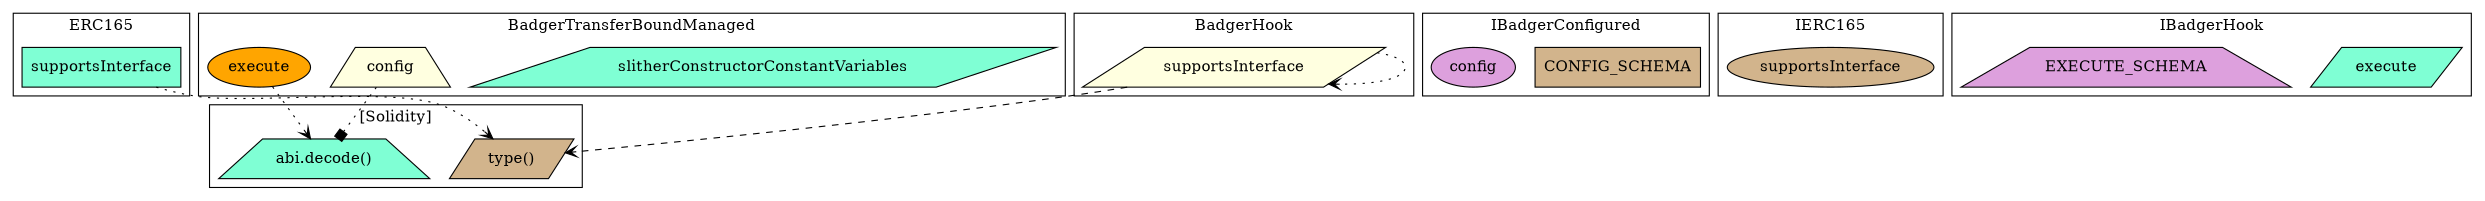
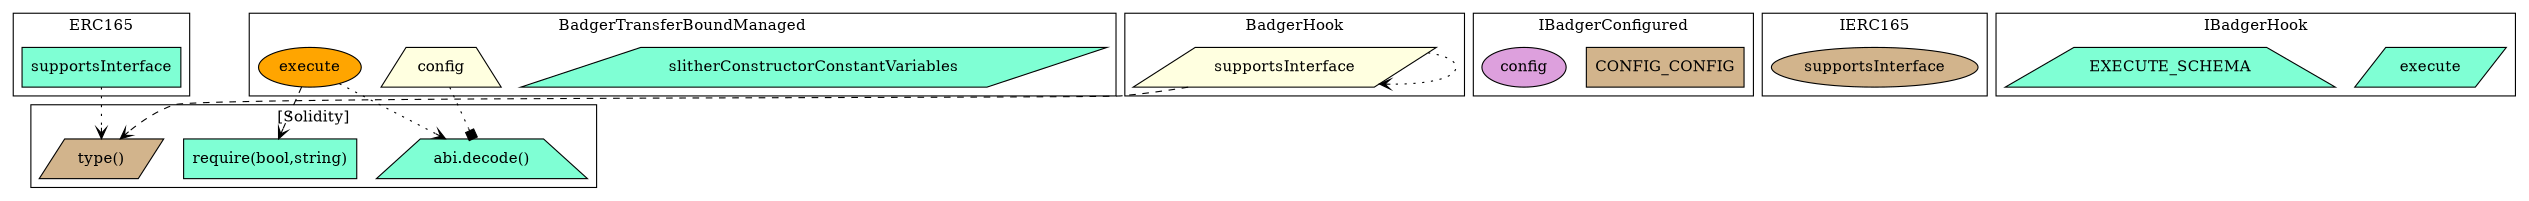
node "CONFIG_SCHEMA": label "CONFIG_SCHEMA" -> "CONFIG_CONFIG"
node "EXECUTE_SCHEMA": fillcolor plum -> aquamarine
node "require(bool,string)": added
